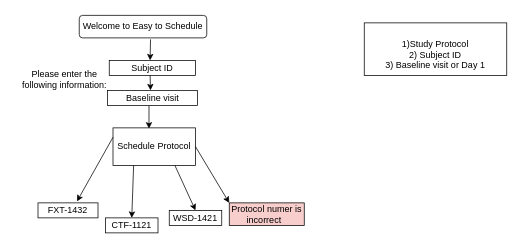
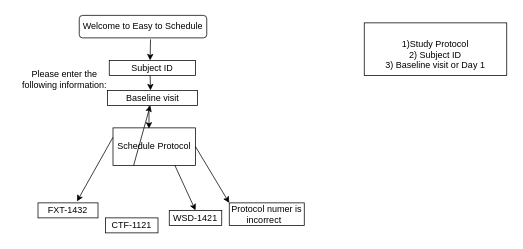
edge "Schedule Protocol" -> "CTF-1121": now "Schedule Protocol" -> "Baseline visit"
node "Protocol numer is incorrect": fillcolor #f8cecc -> #ffffff
